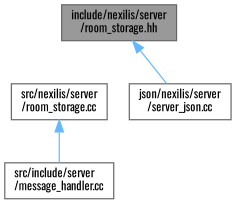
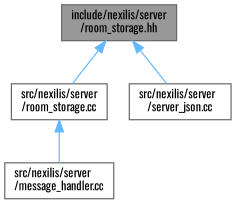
edge "src/nexilis/server /room_storage.cc" -> "include/nexilis/server /room_storage.hh": added
node "json/nexilis/server /server_json.cc": label "json/nexilis/server /server_json.cc" -> "src/nexilis/server /server_json.cc"
node "src/include/server /message_handler.cc": label "src/include/server /message_handler.cc" -> "src/nexilis/server /message_handler.cc"
